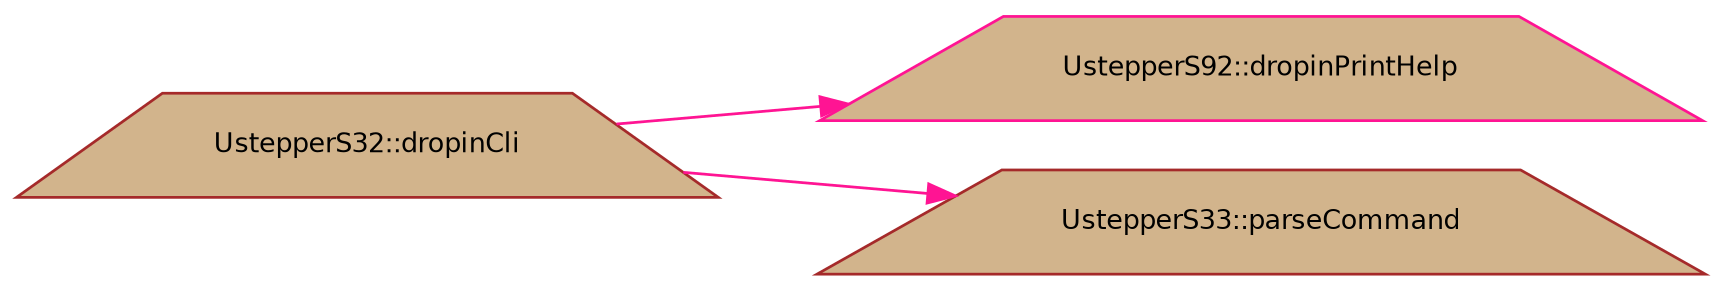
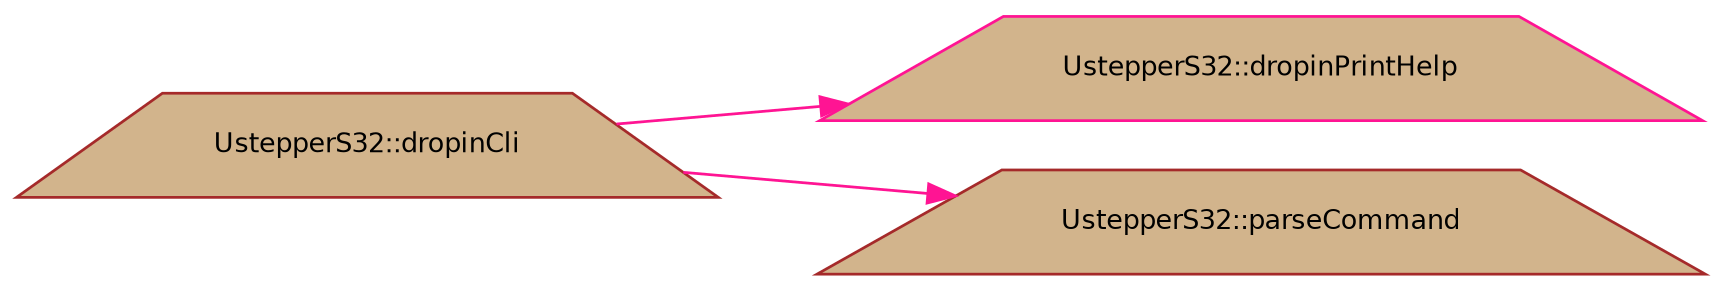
node "UstepperS92::dropinPrintHelp": label "UstepperS92::dropinPrintHelp" -> "UstepperS32::dropinPrintHelp"
node "UstepperS33::parseCommand": label "UstepperS33::parseCommand" -> "UstepperS32::parseCommand"
